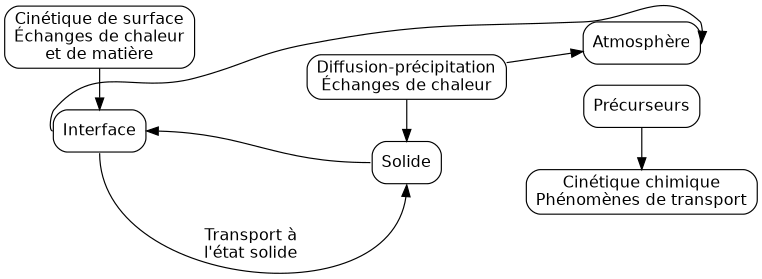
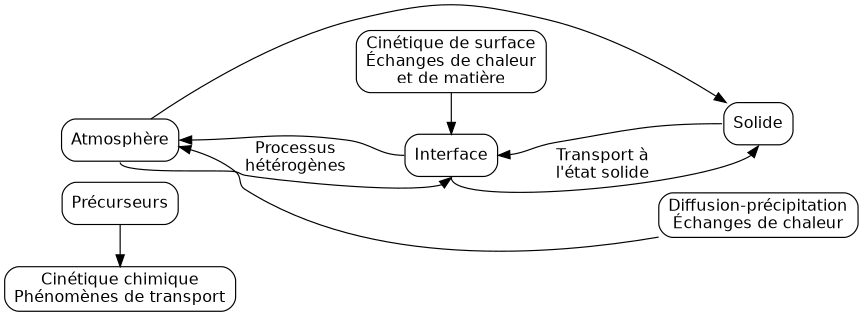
edge "Diffusion-précipitation Échanges de chaleur" -> "Solide": now "Atmosphère" -> "Solide"
edge "Atmosphère" -> "Interface": added, label "Processus hétérogènes"
